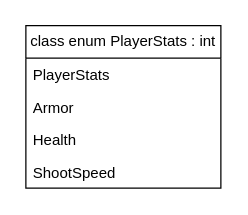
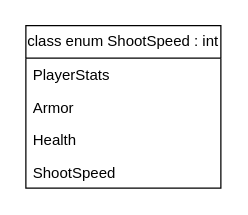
node "class enum PlayerStats : int": label "class enum PlayerStats : int" -> "class enum ShootSpeed : int"
